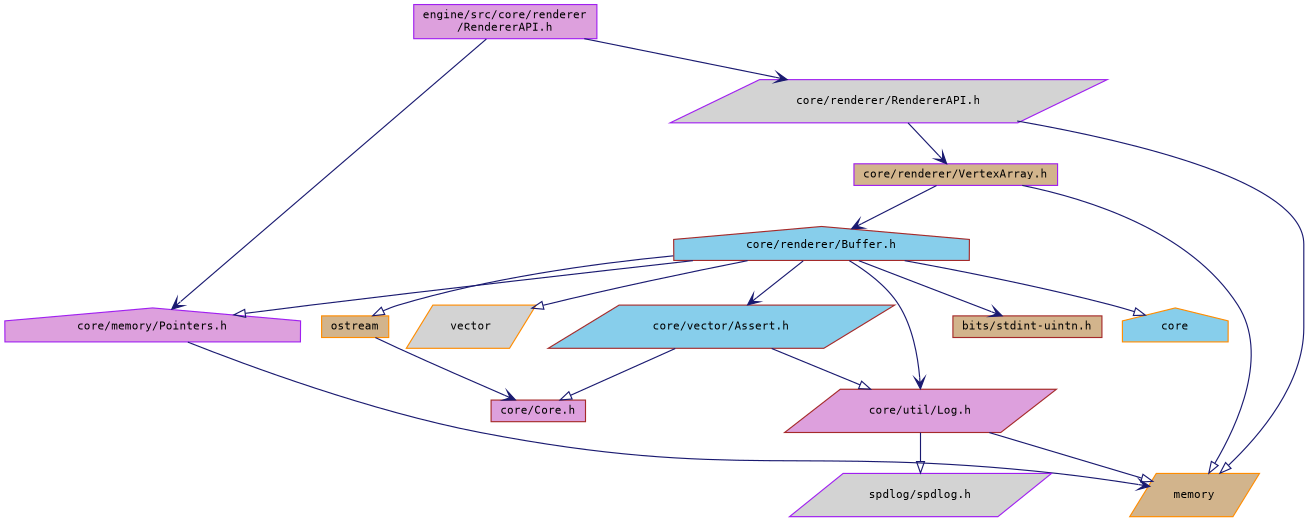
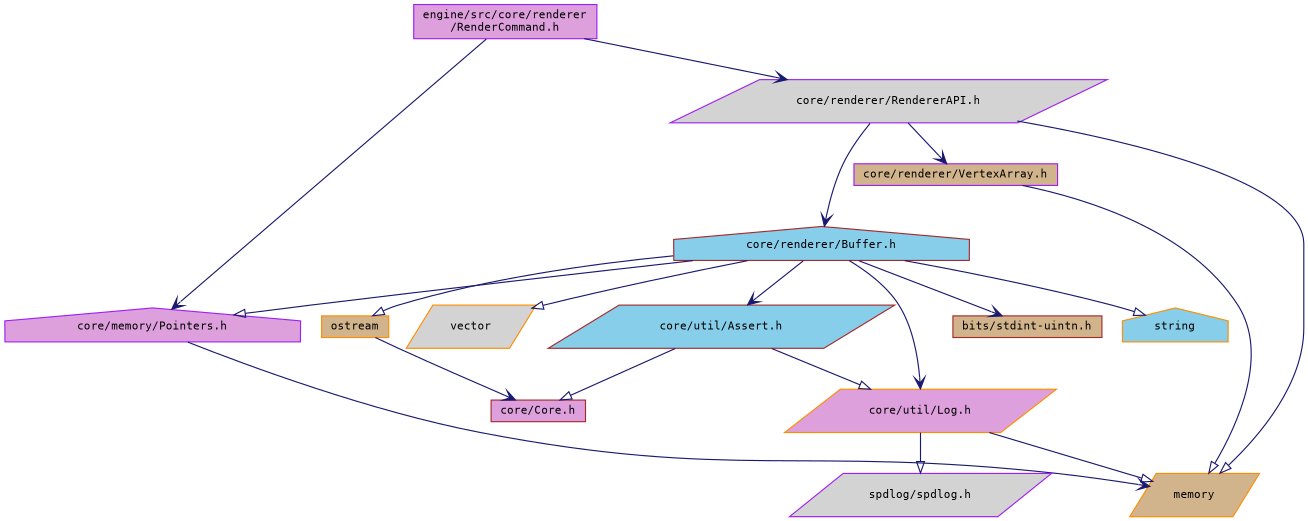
node "engine/src/core/renderer /RendererAPI.h": label "engine/src/core/renderer /RendererAPI.h" -> "engine/src/core/renderer /RenderCommand.h"
edge "core/renderer/VertexArray.h" -> "core/renderer/Buffer.h": now "core/renderer/RendererAPI.h" -> "core/renderer/Buffer.h"
node "core/vector/Assert.h": label "core/vector/Assert.h" -> "core/util/Assert.h"
node "core": label "core" -> "string"
node "core/util/Log.h": color brown -> darkorange
